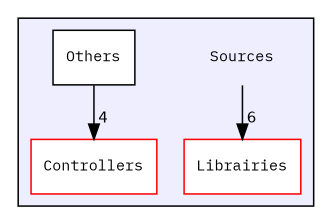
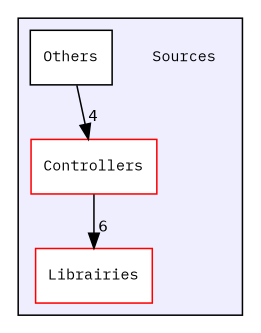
edge "Sources" -> "Librairies": now "Controllers" -> "Librairies"
